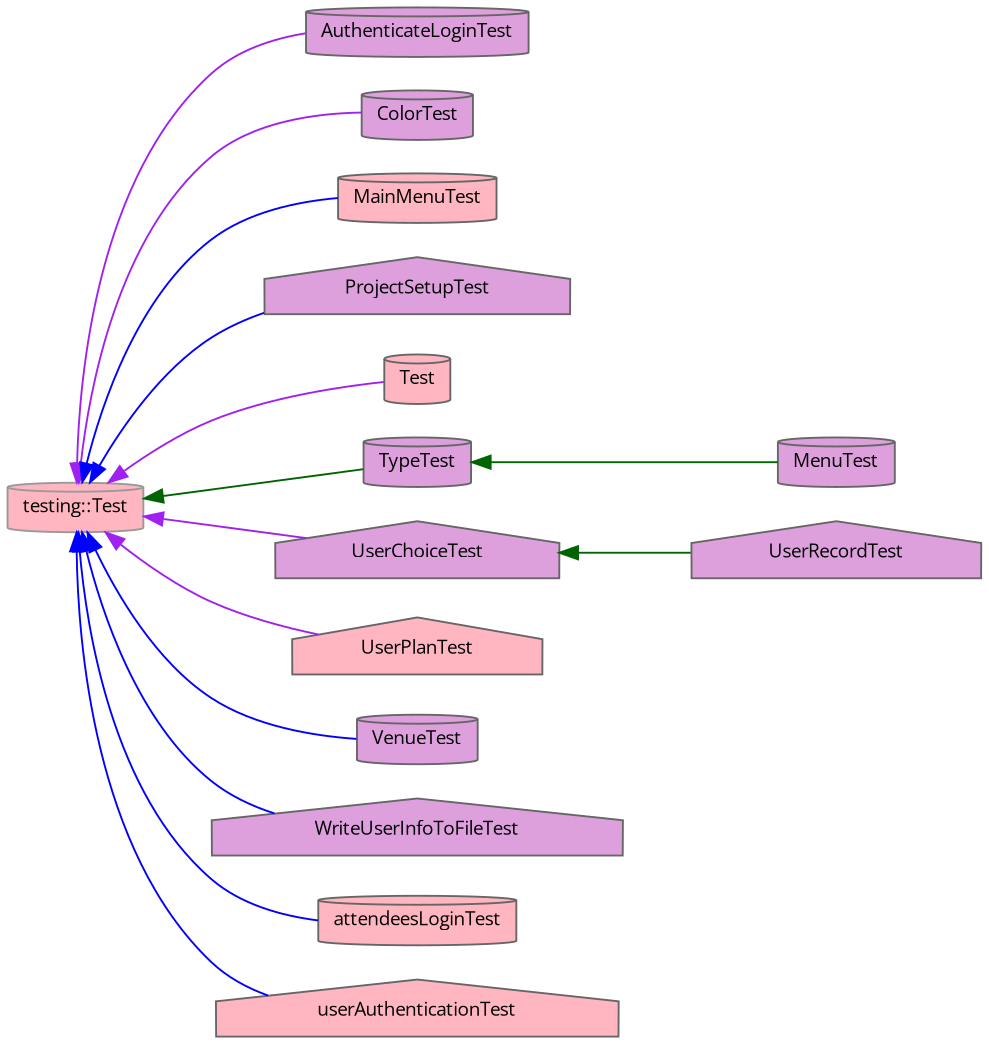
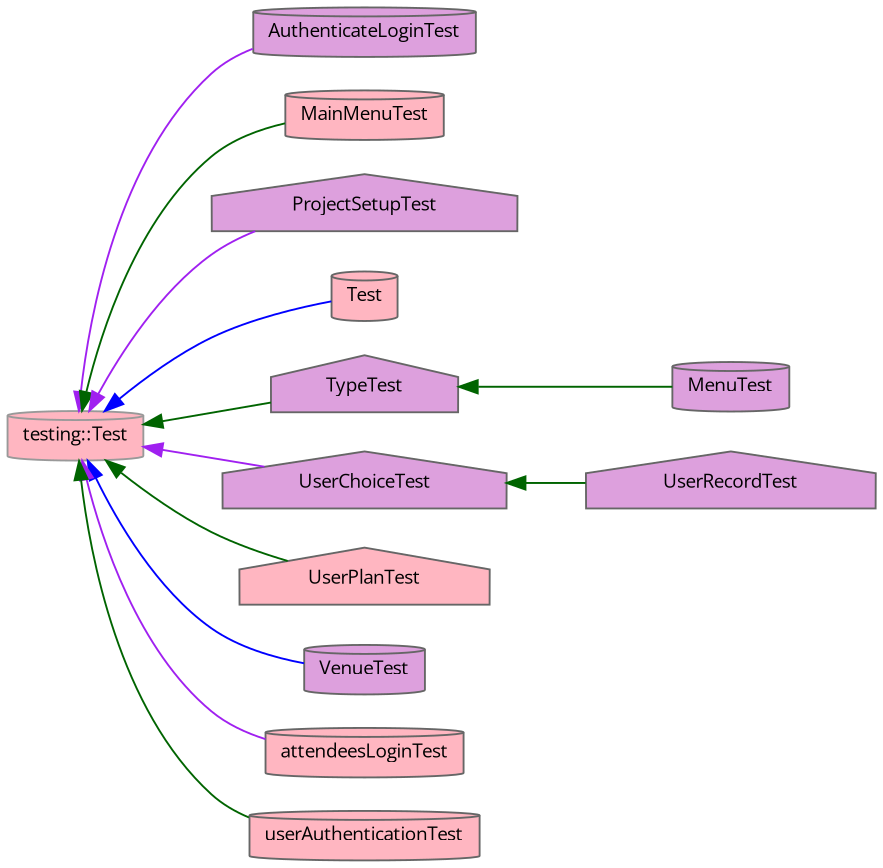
node "ColorTest": removed
edge "MainMenuTest" -> "testing::Test": color blue -> darkgreen
edge "ProjectSetupTest" -> "testing::Test": color blue -> purple
edge "Test" -> "testing::Test": color purple -> blue
node "TypeTest": shape cylinder -> house
edge "UserPlanTest" -> "testing::Test": color purple -> darkgreen
edge "attendeesLoginTest" -> "testing::Test": color blue -> purple
edge "userAuthenticationTest" -> "testing::Test": color blue -> darkgreen
node "WriteUserInfoToFileTest": removed
node "userAuthenticationTest": shape house -> cylinder
